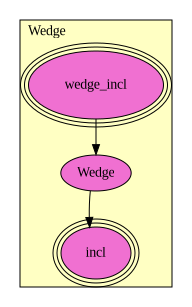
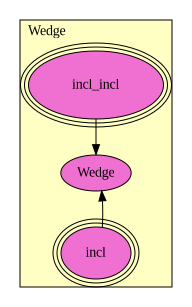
node "wedge_incl": label "wedge_incl" -> "incl_incl"
edge "Wedge" -> "incl": reversed
